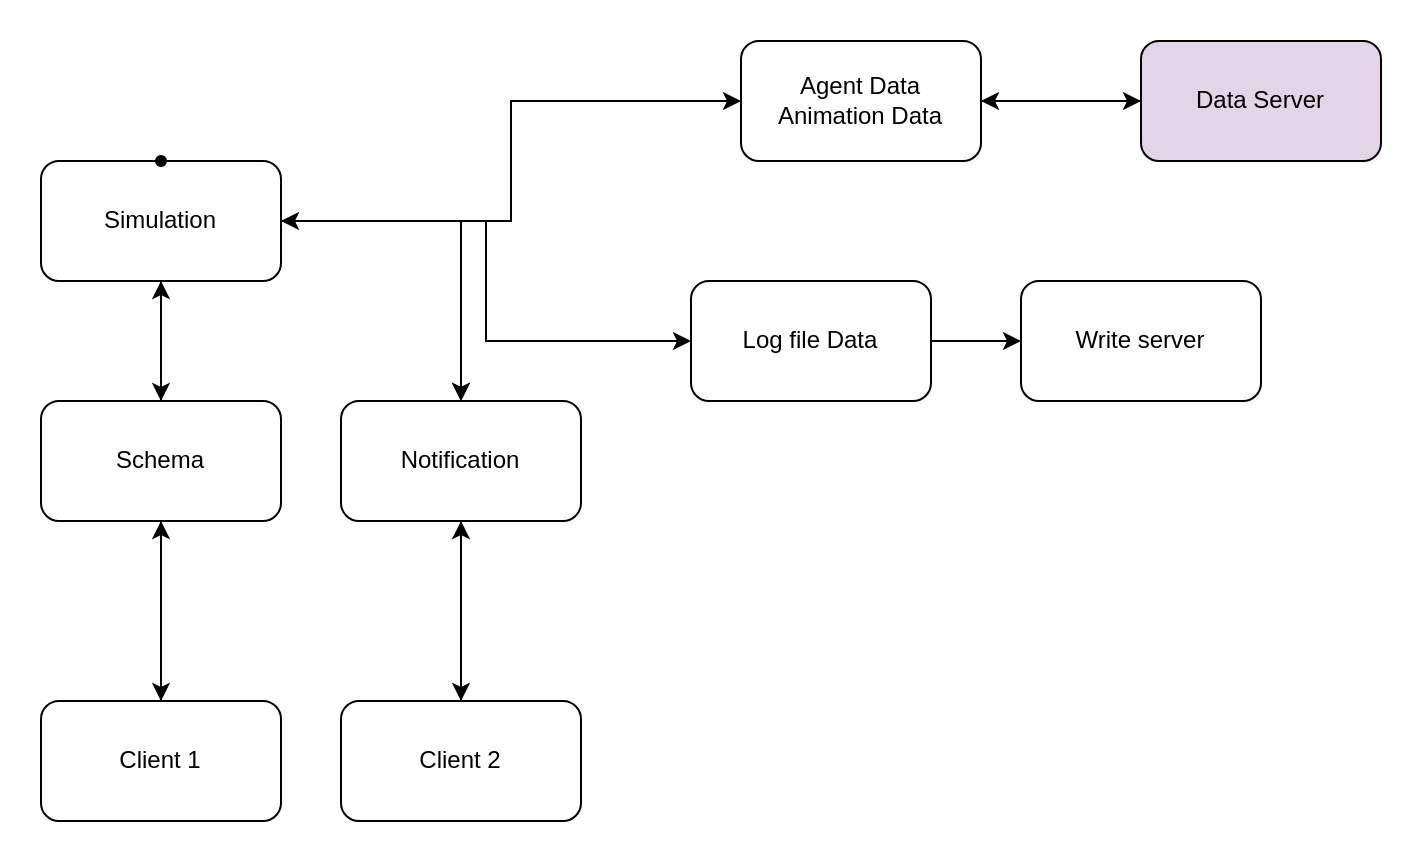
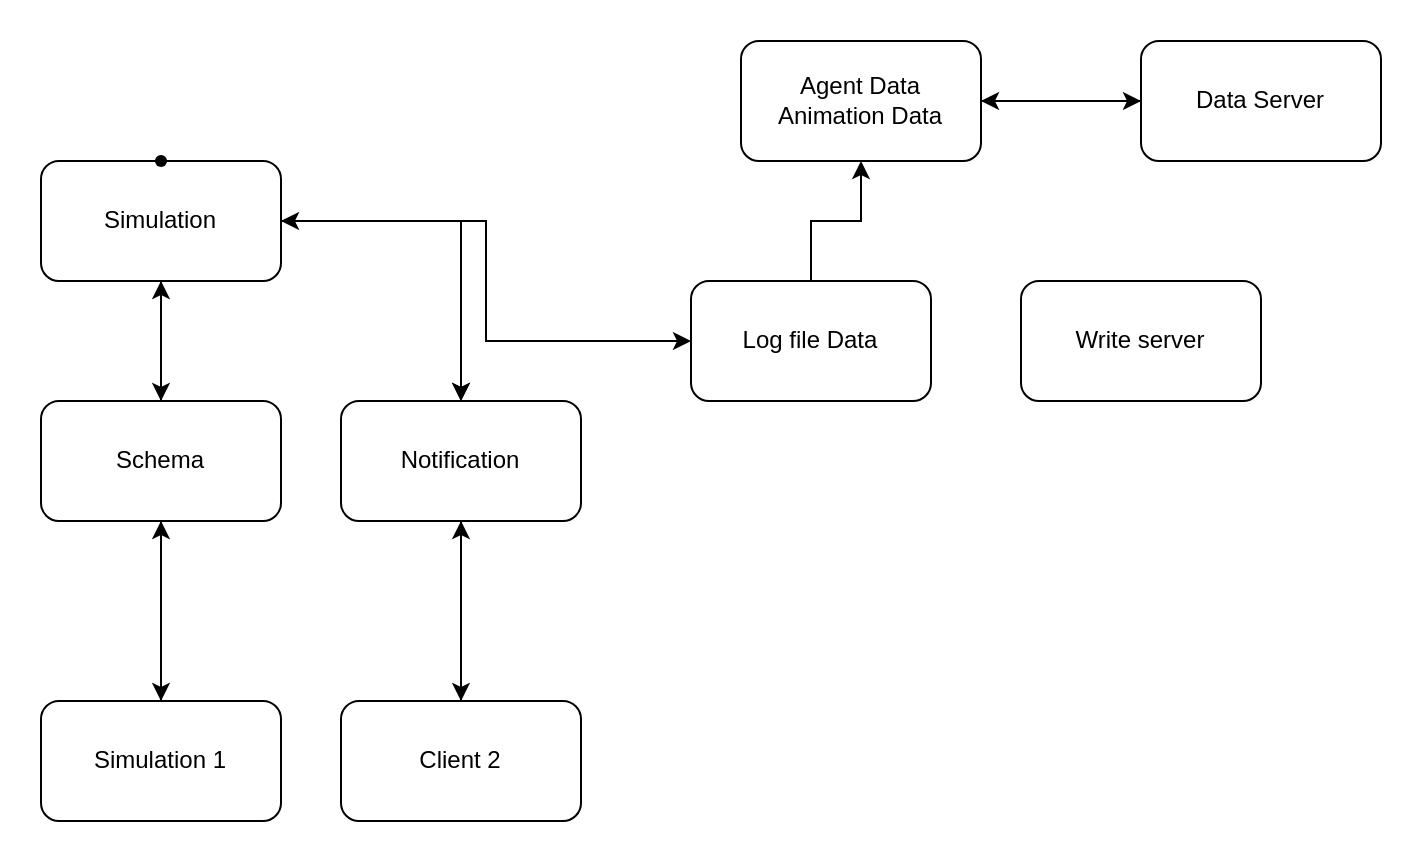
edge "Simulation" -> "Agent Data Animation Data": removed
node "Data Server": fillcolor #e1d5e7 -> #ffffff
edge "Log file Data" -> "Write server": now "Log file Data" -> "Agent Data Animation Data"
node "Client 1": label "Client 1" -> "Simulation 1"
